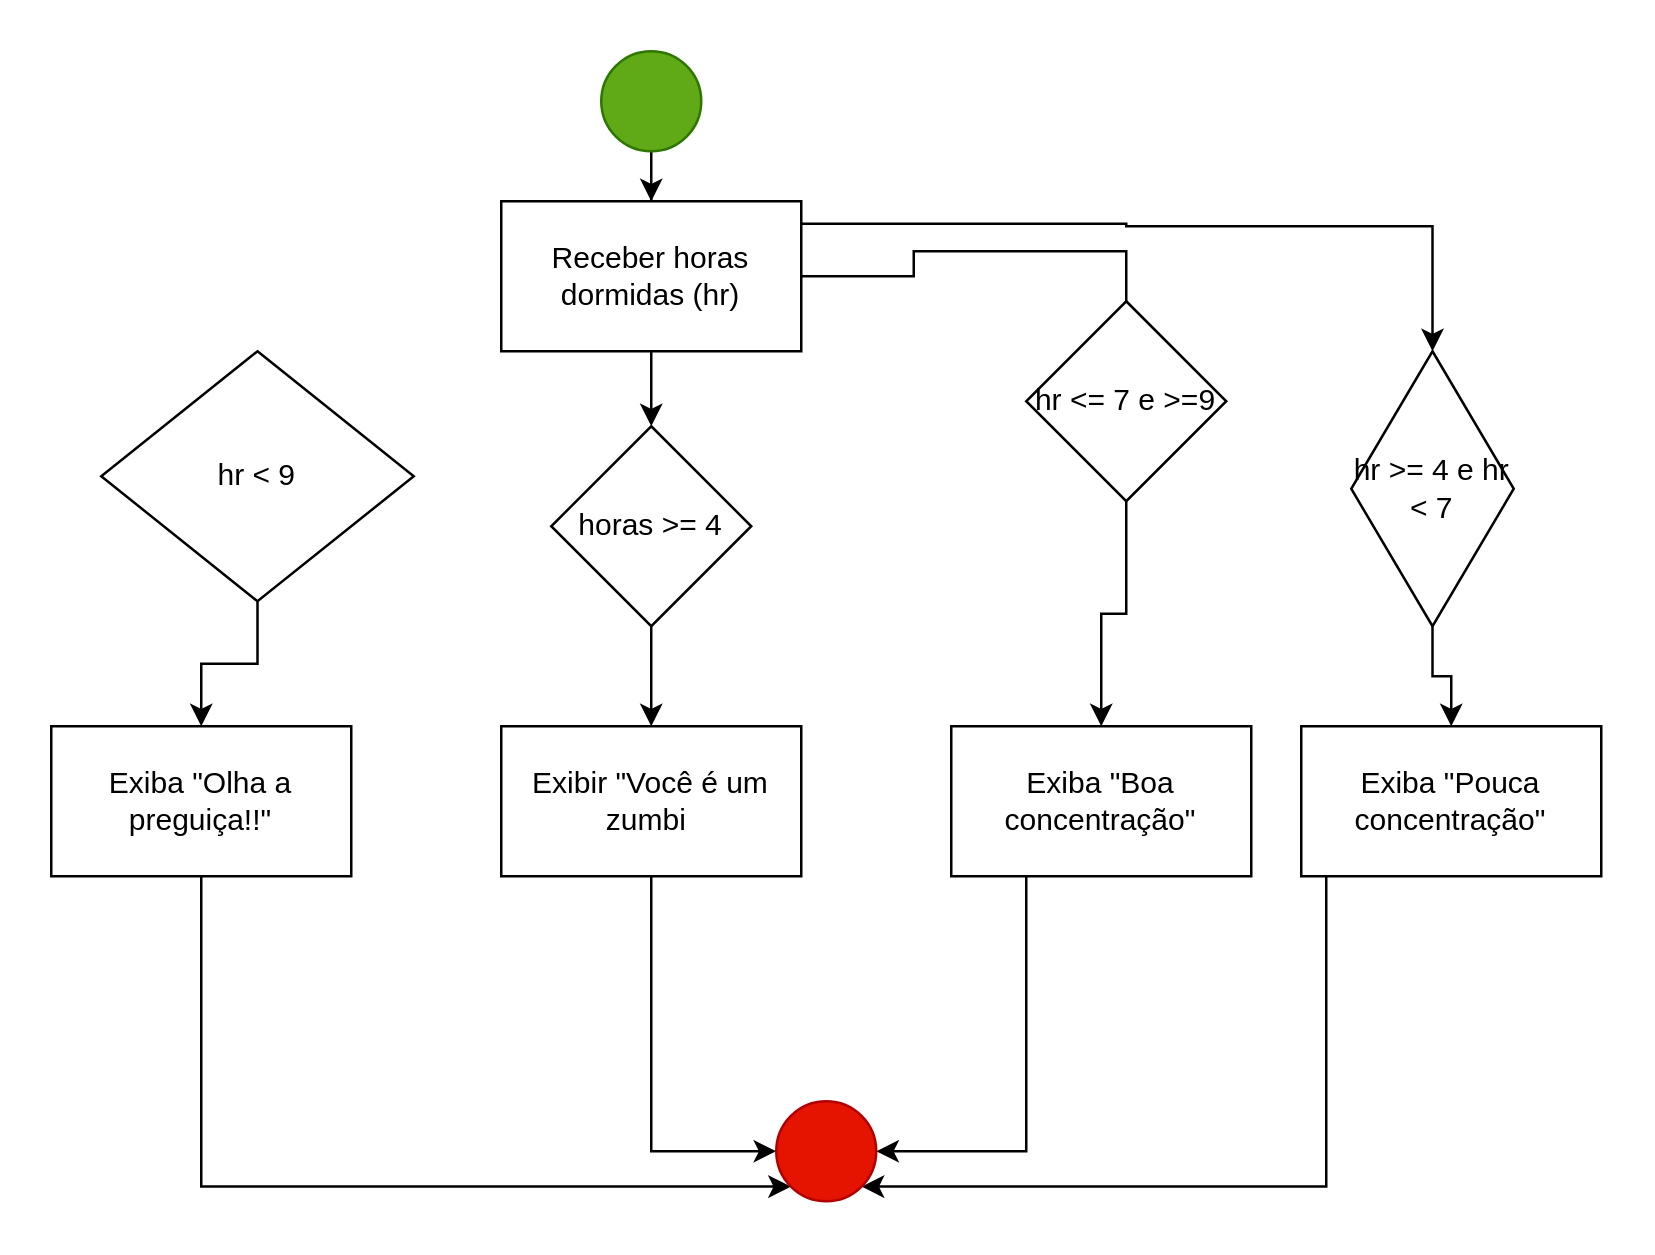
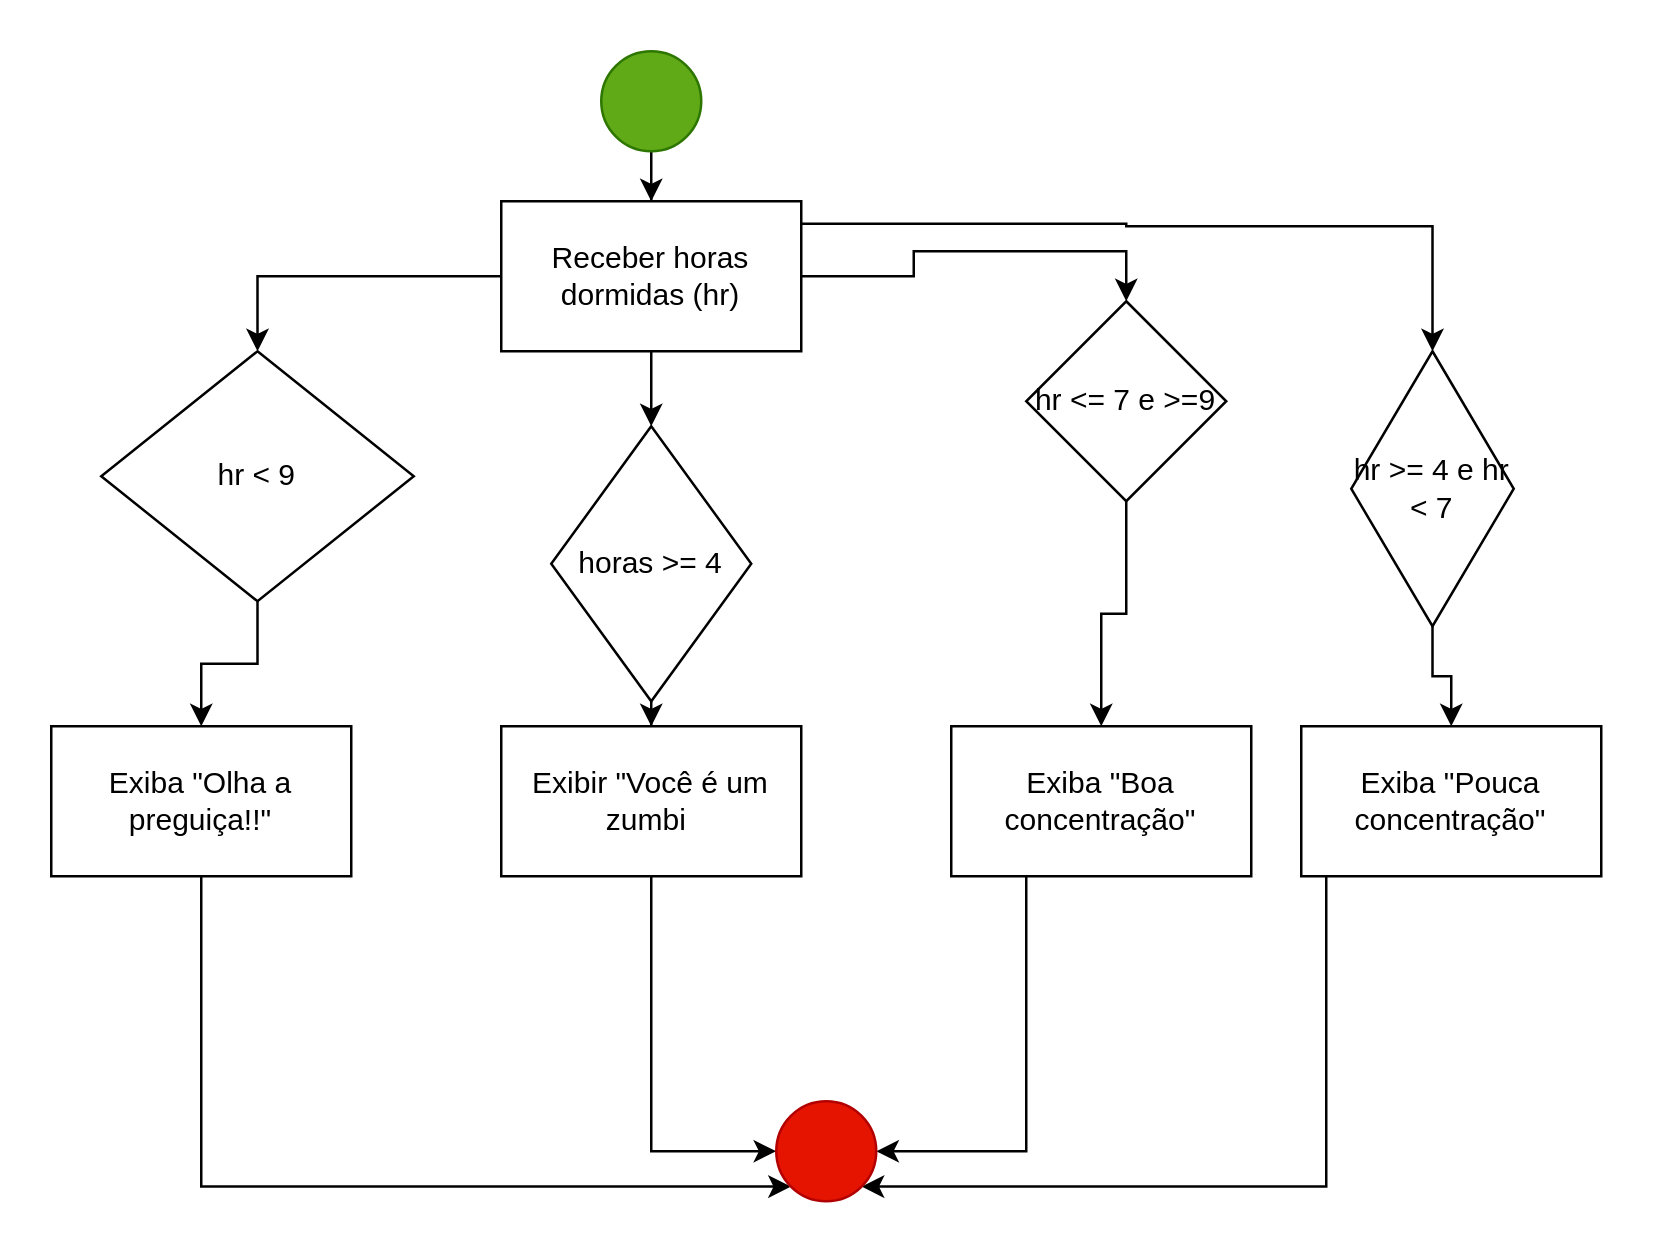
edge "Receber horas dormidas (hr)" -> "hr < 9": added
edge "Receber horas dormidas (hr)" -- "hr <= 7 e >=9": arrowhead none -> classic
node "horas >= 4": size 200x200 -> 200x275
